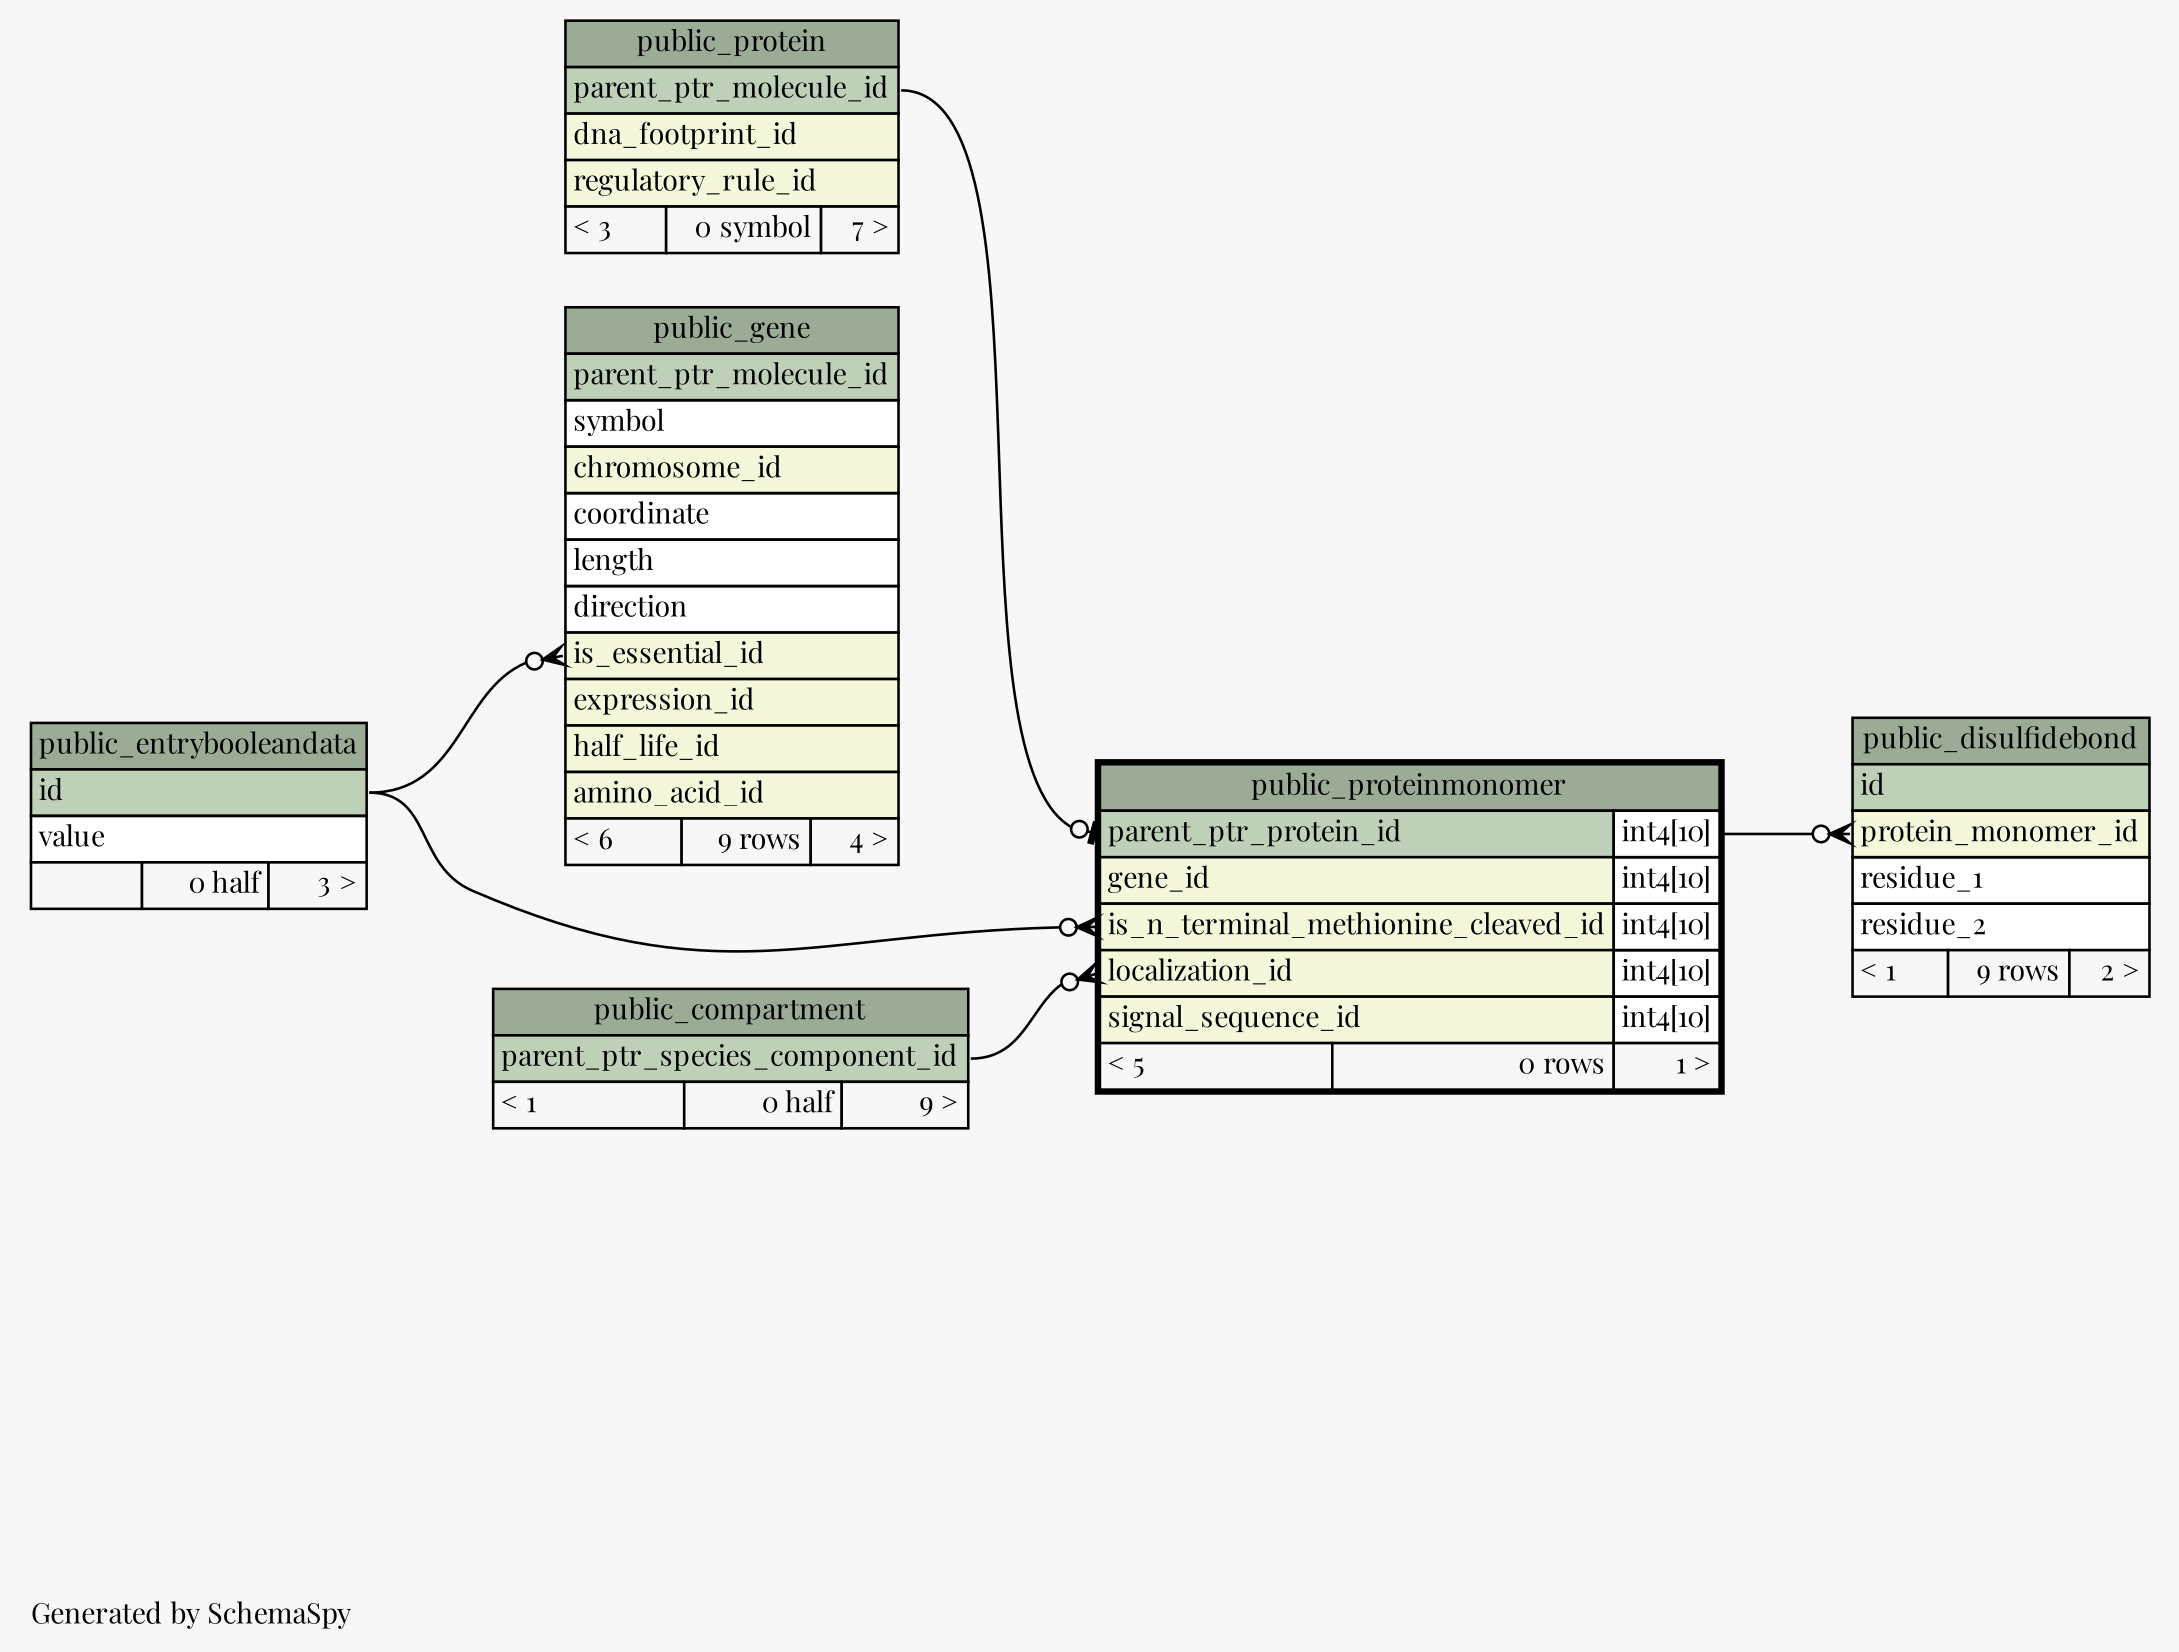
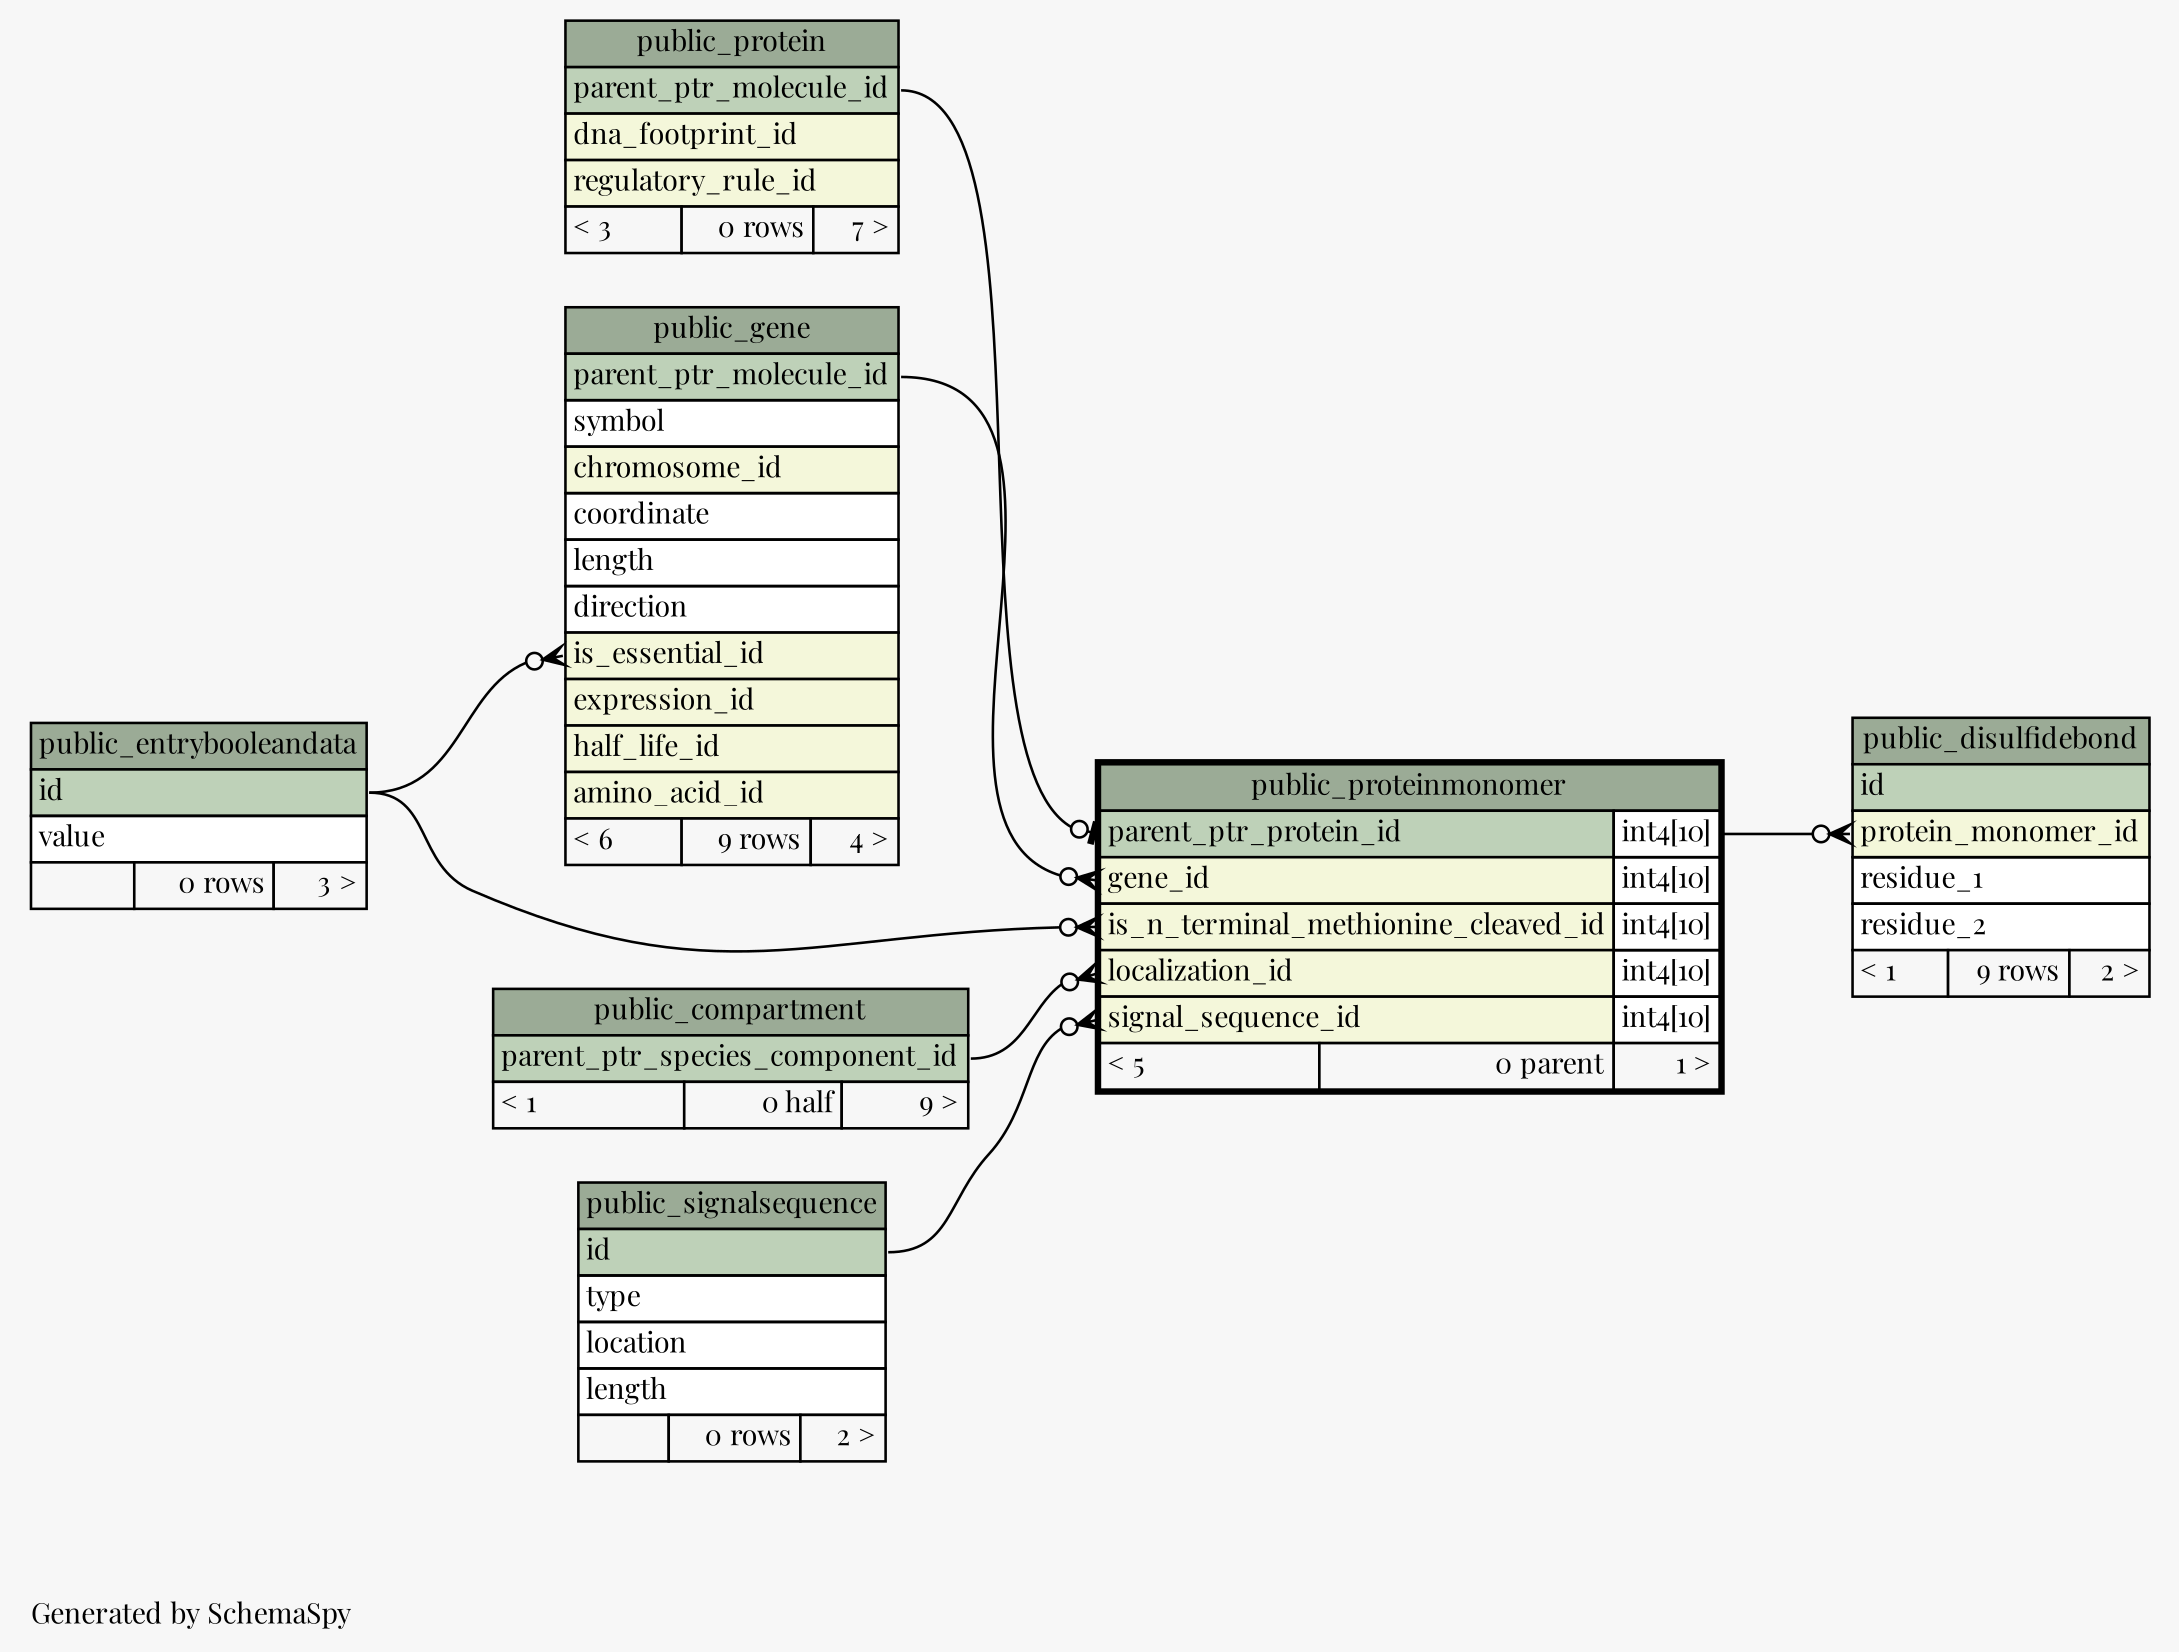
node "public_protein": text "0 symbol" -> "0 rows"
edge "public_gene" -> "public_proteinmonomer": added
node "public_entrybooleandata": text "0 half" -> "0 rows"
node "public_proteinmonomer": text "0 rows" -> "0 parent"
node "public_signalsequence": added
